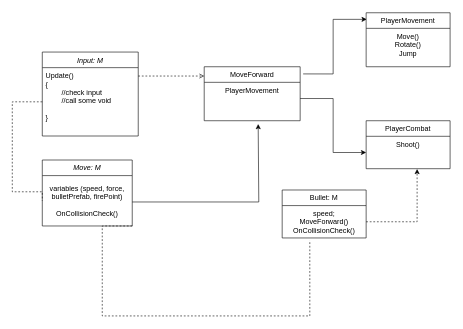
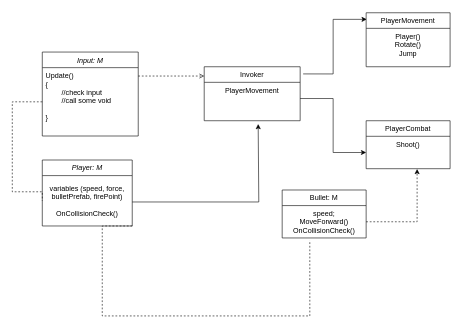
node "Move() Rotate() Jump": label "Move() Rotate() Jump" -> "Player() Rotate() Jump"
node "MoveForward": label "MoveForward" -> "Invoker"
node "Move: M": label "Move: M" -> "Player: M"
